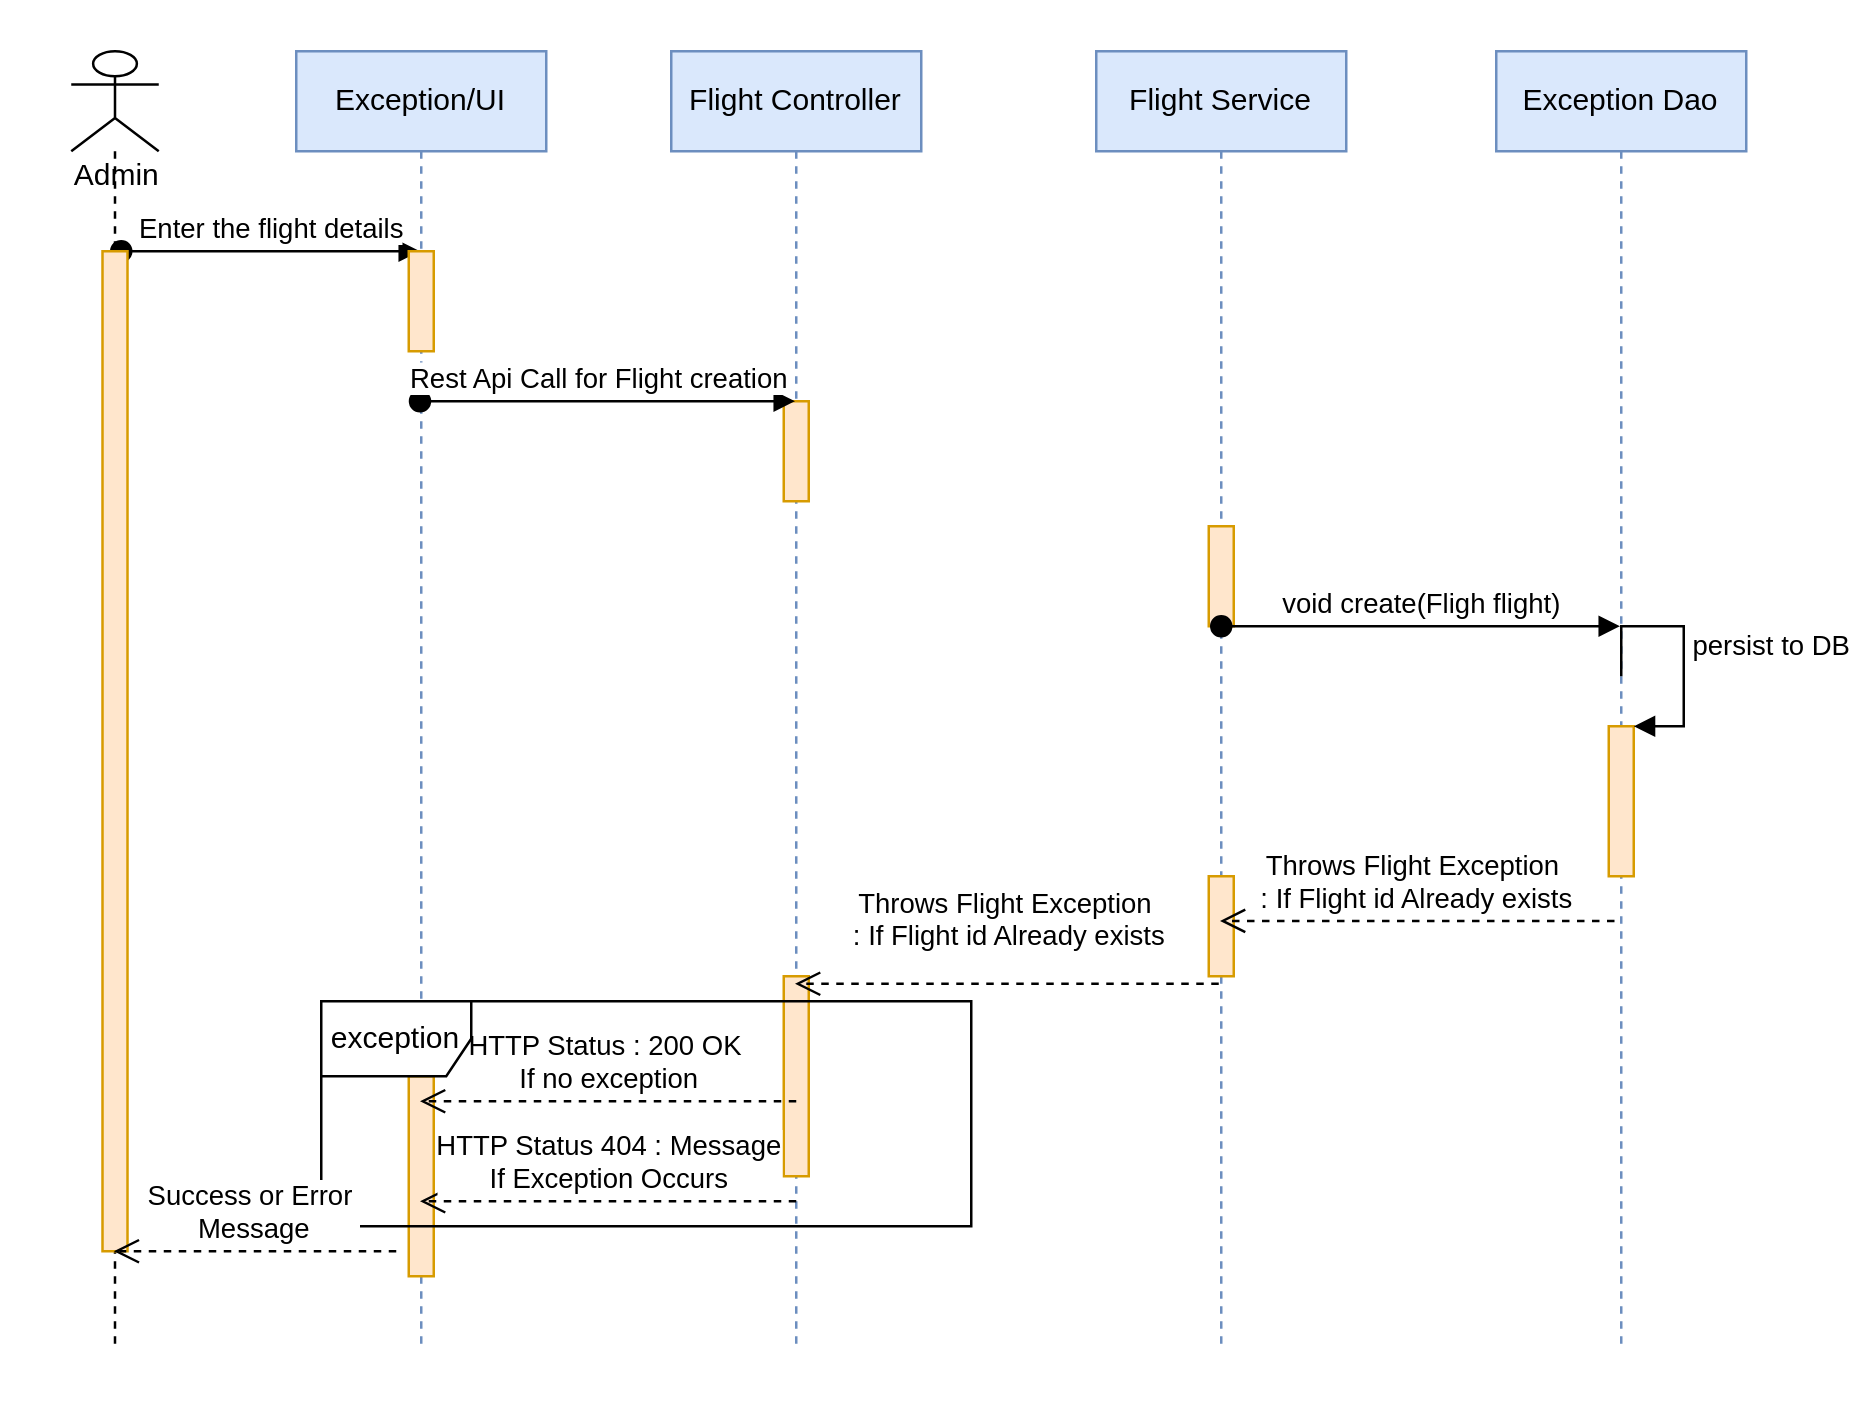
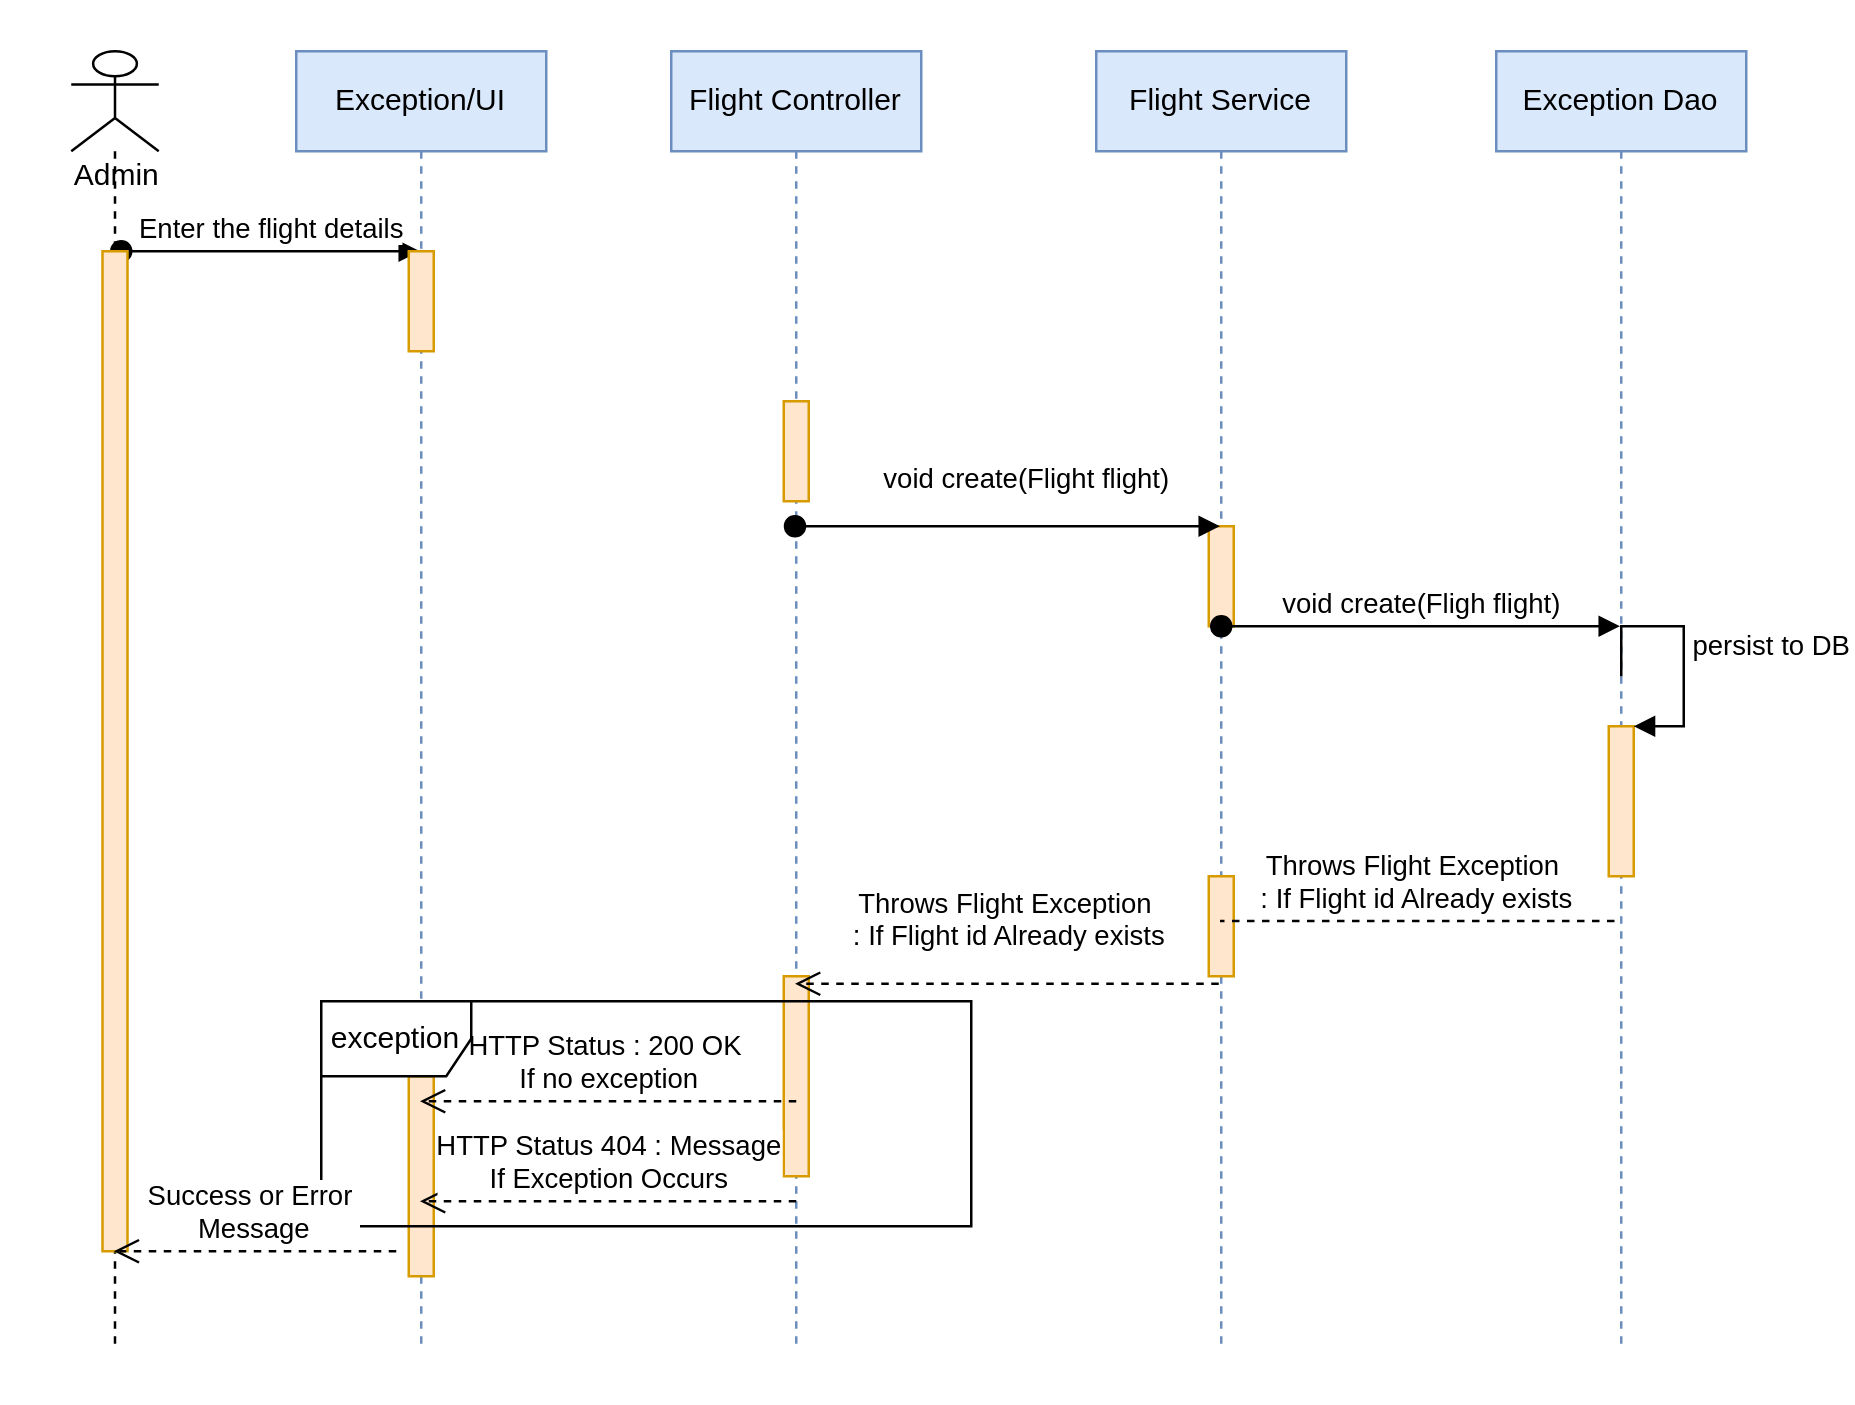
edge "Exception/UI" -- "Flight Controller": removed, label "Rest Api Call for Flight creation"
edge "Flight Controller" -- "Flight Service": added, label "void create(Flight flight)"
edge "Exception Dao" -> "Flight Service": arrowhead open -> none
